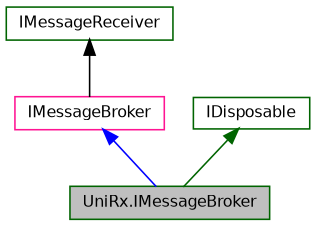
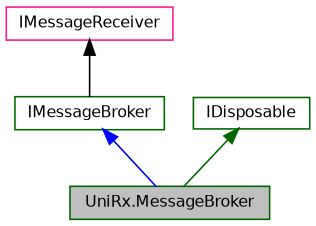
node "IMessageReceiver": color darkgreen -> deeppink
node "IMessageBroker": color deeppink -> darkgreen
node "UniRx.IMessageBroker": label "UniRx.IMessageBroker" -> "UniRx.MessageBroker"
